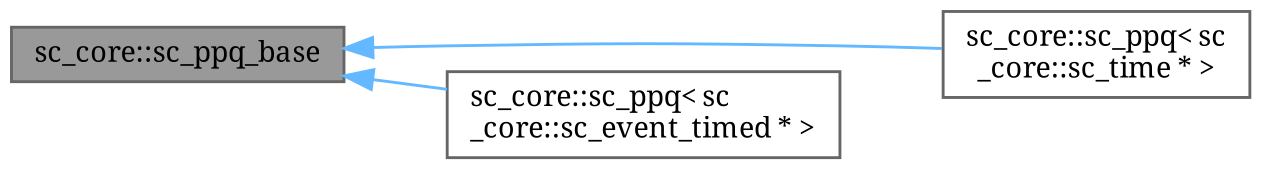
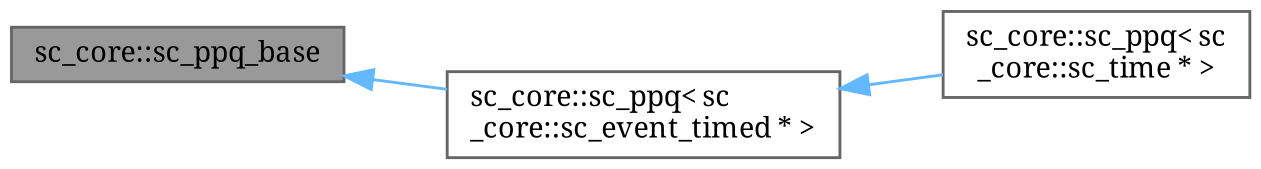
edge "sc_core::sc_ppq< sc _core::sc_time * >" -> "sc_core::sc_ppq_base": now "sc_core::sc_ppq< sc _core::sc_time * >" -> "sc_core::sc_ppq< sc _core::sc_event_timed * >"
